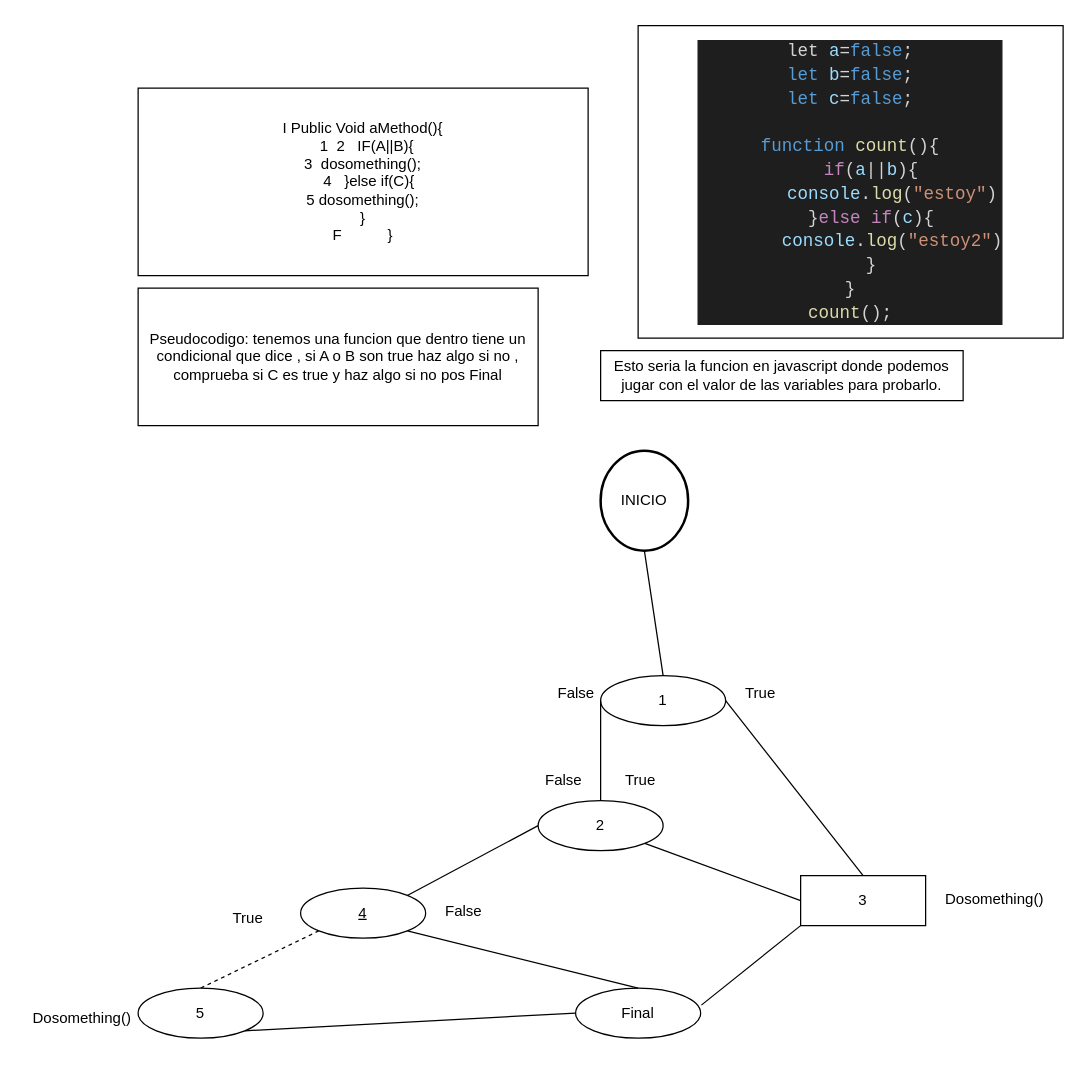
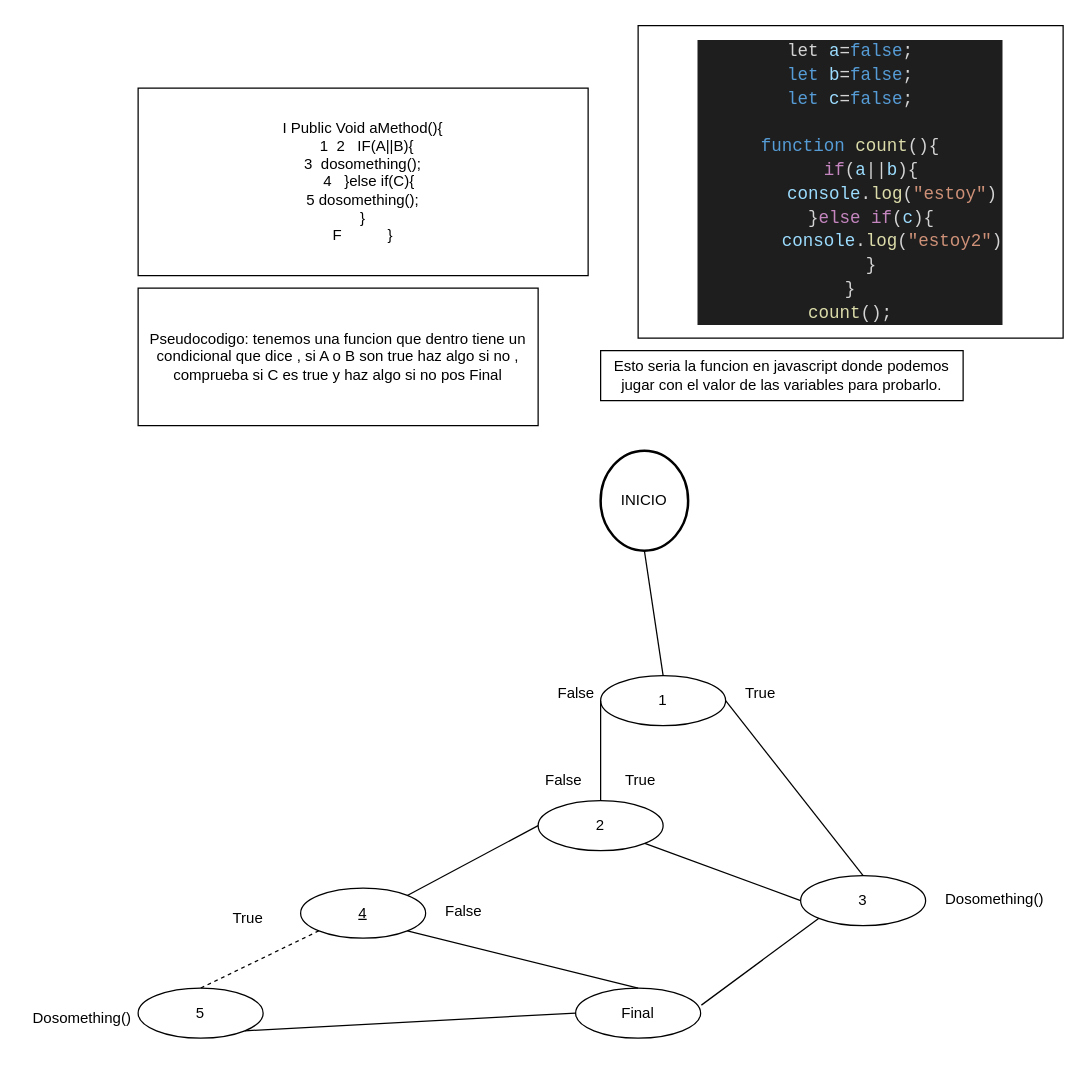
node "3": shape rectangle -> ellipse
